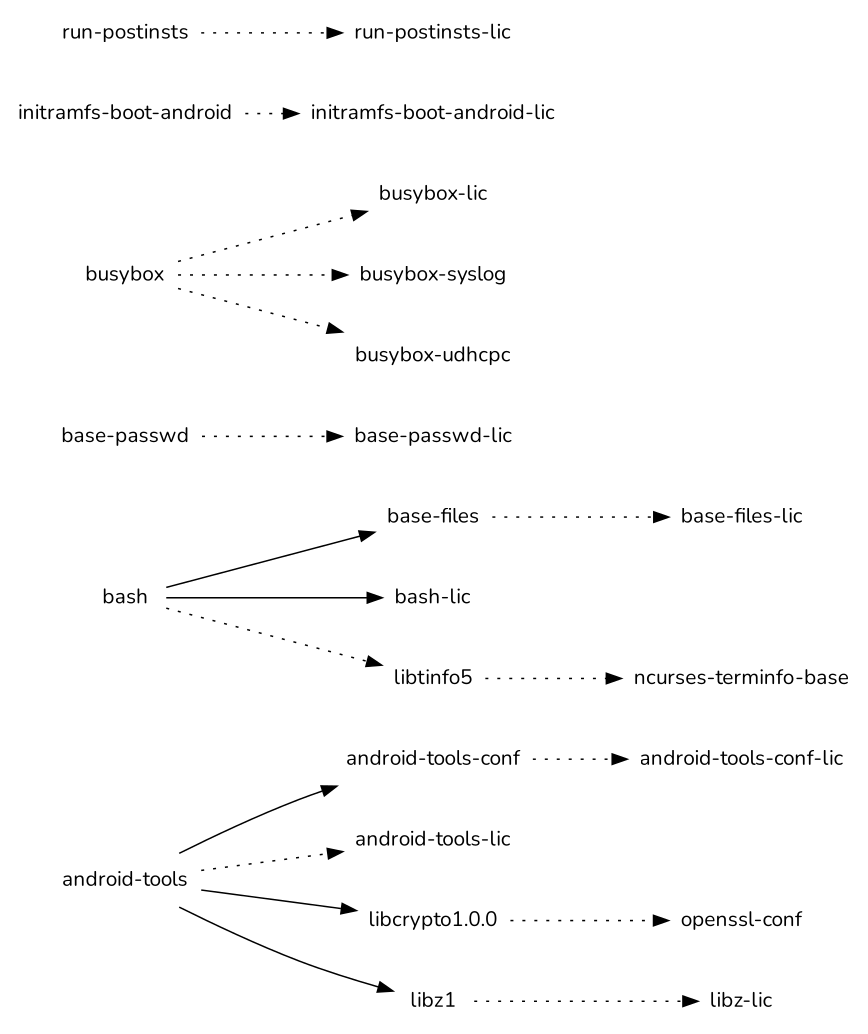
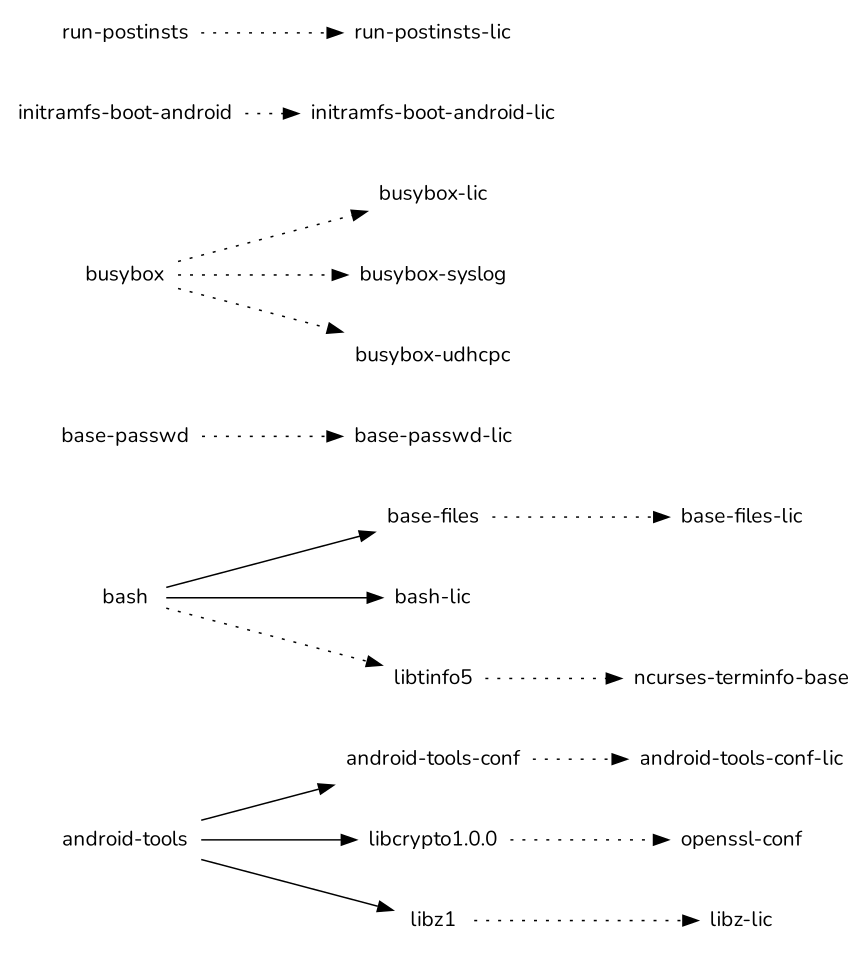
node "android-tools-lic": removed
